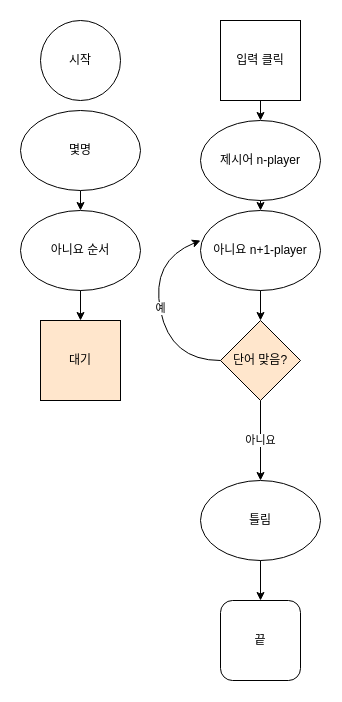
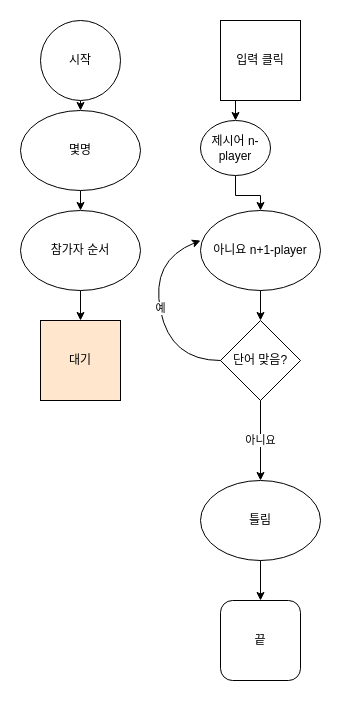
edge "시작" -> "몇명": added
node "제시어 n-player": size 120x80 -> 70x55
node "아니요 순서": label "아니요 순서" -> "참가자 순서"
node "단어 맞음?": fillcolor #ffe6cc -> #ffffff
